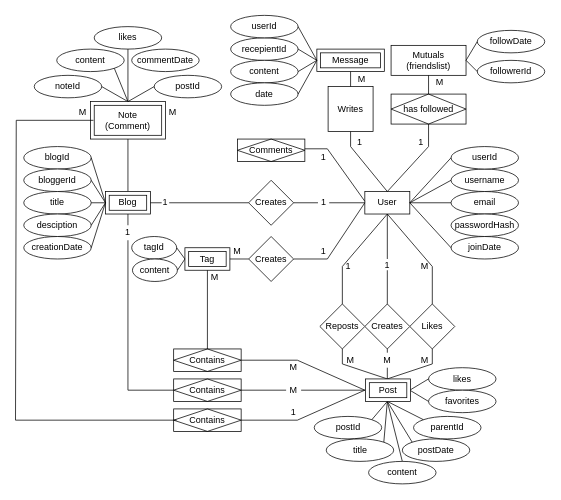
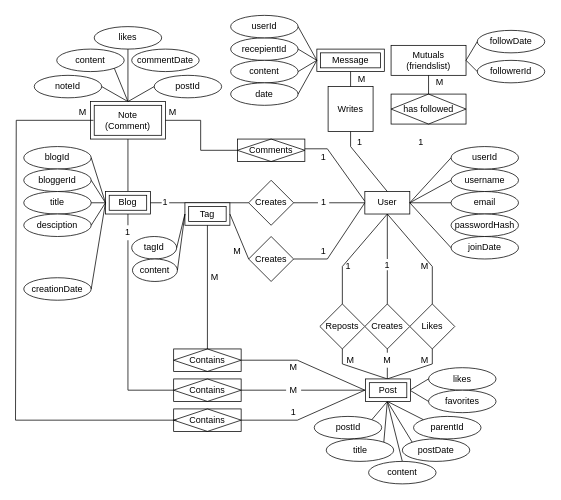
edge "Note (Comment)" -- "Comments": added
edge "has followed" -- "User": removed
node "creationDate": moved (57, 248) -> (57, 289)
node "Tag": moved (207, 259) -> (207, 214)
